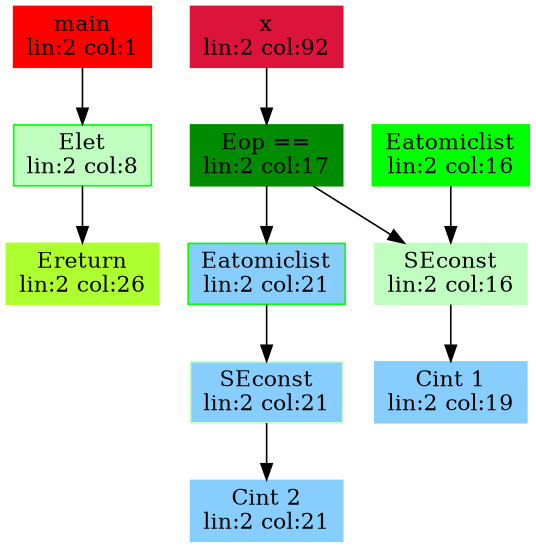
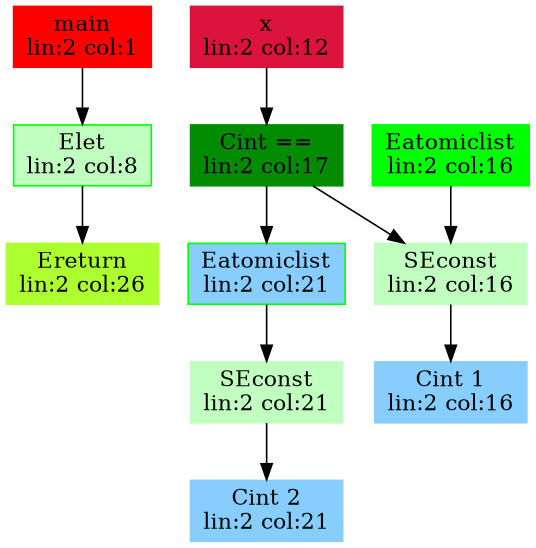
node "x lin:2 col:92": label "x lin:2 col:92" -> "x lin:2 col:12"
node "Eop == lin:2 col:17": label "Eop == lin:2 col:17" -> "Cint == lin:2 col:17"
node "SEconst lin:2 col:21": fillcolor skyblue1 -> darkseagreen1
node "Cint 1 lin:2 col:19": label "Cint 1 lin:2 col:19" -> "Cint 1 lin:2 col:16"
